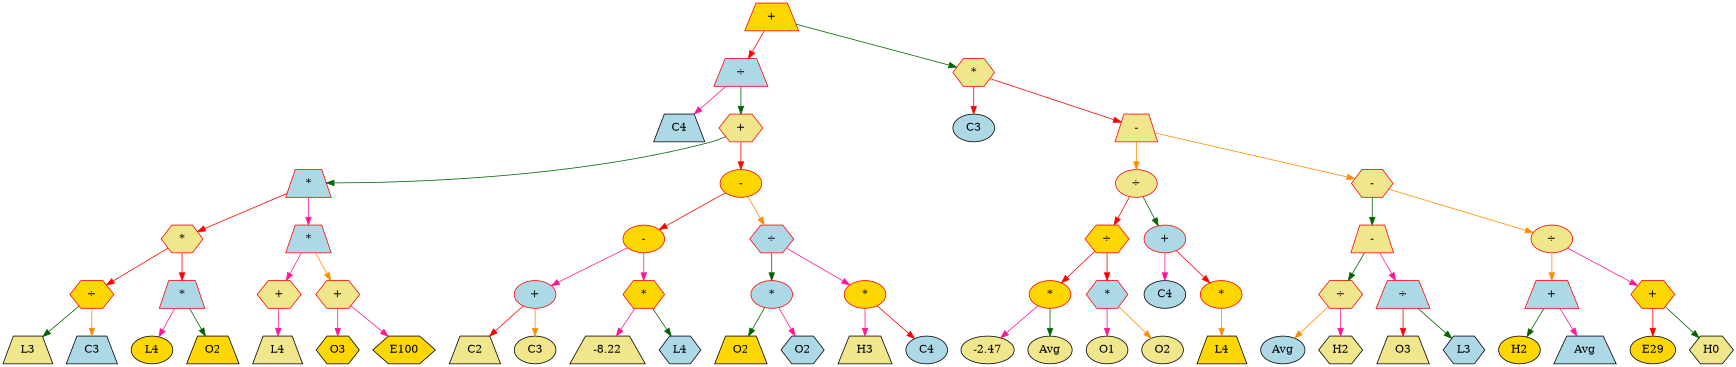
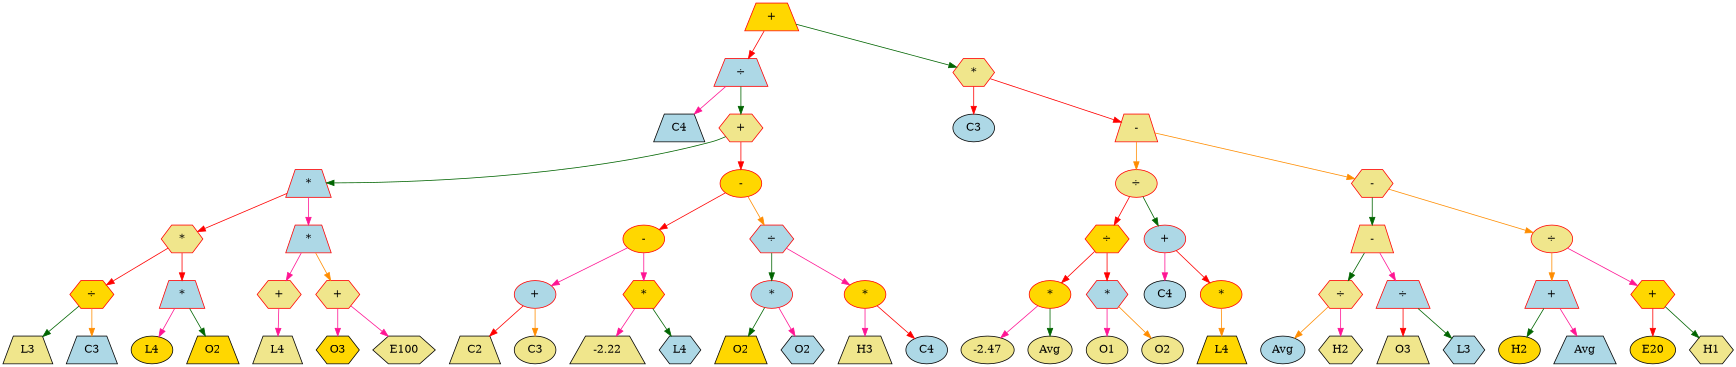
node "E100": fillcolor gold -> khaki
node "-8.22": label "-8.22" -> "-2.22"
node "E29": label "E29" -> "E20"
node "H0": label "H0" -> "H1"
